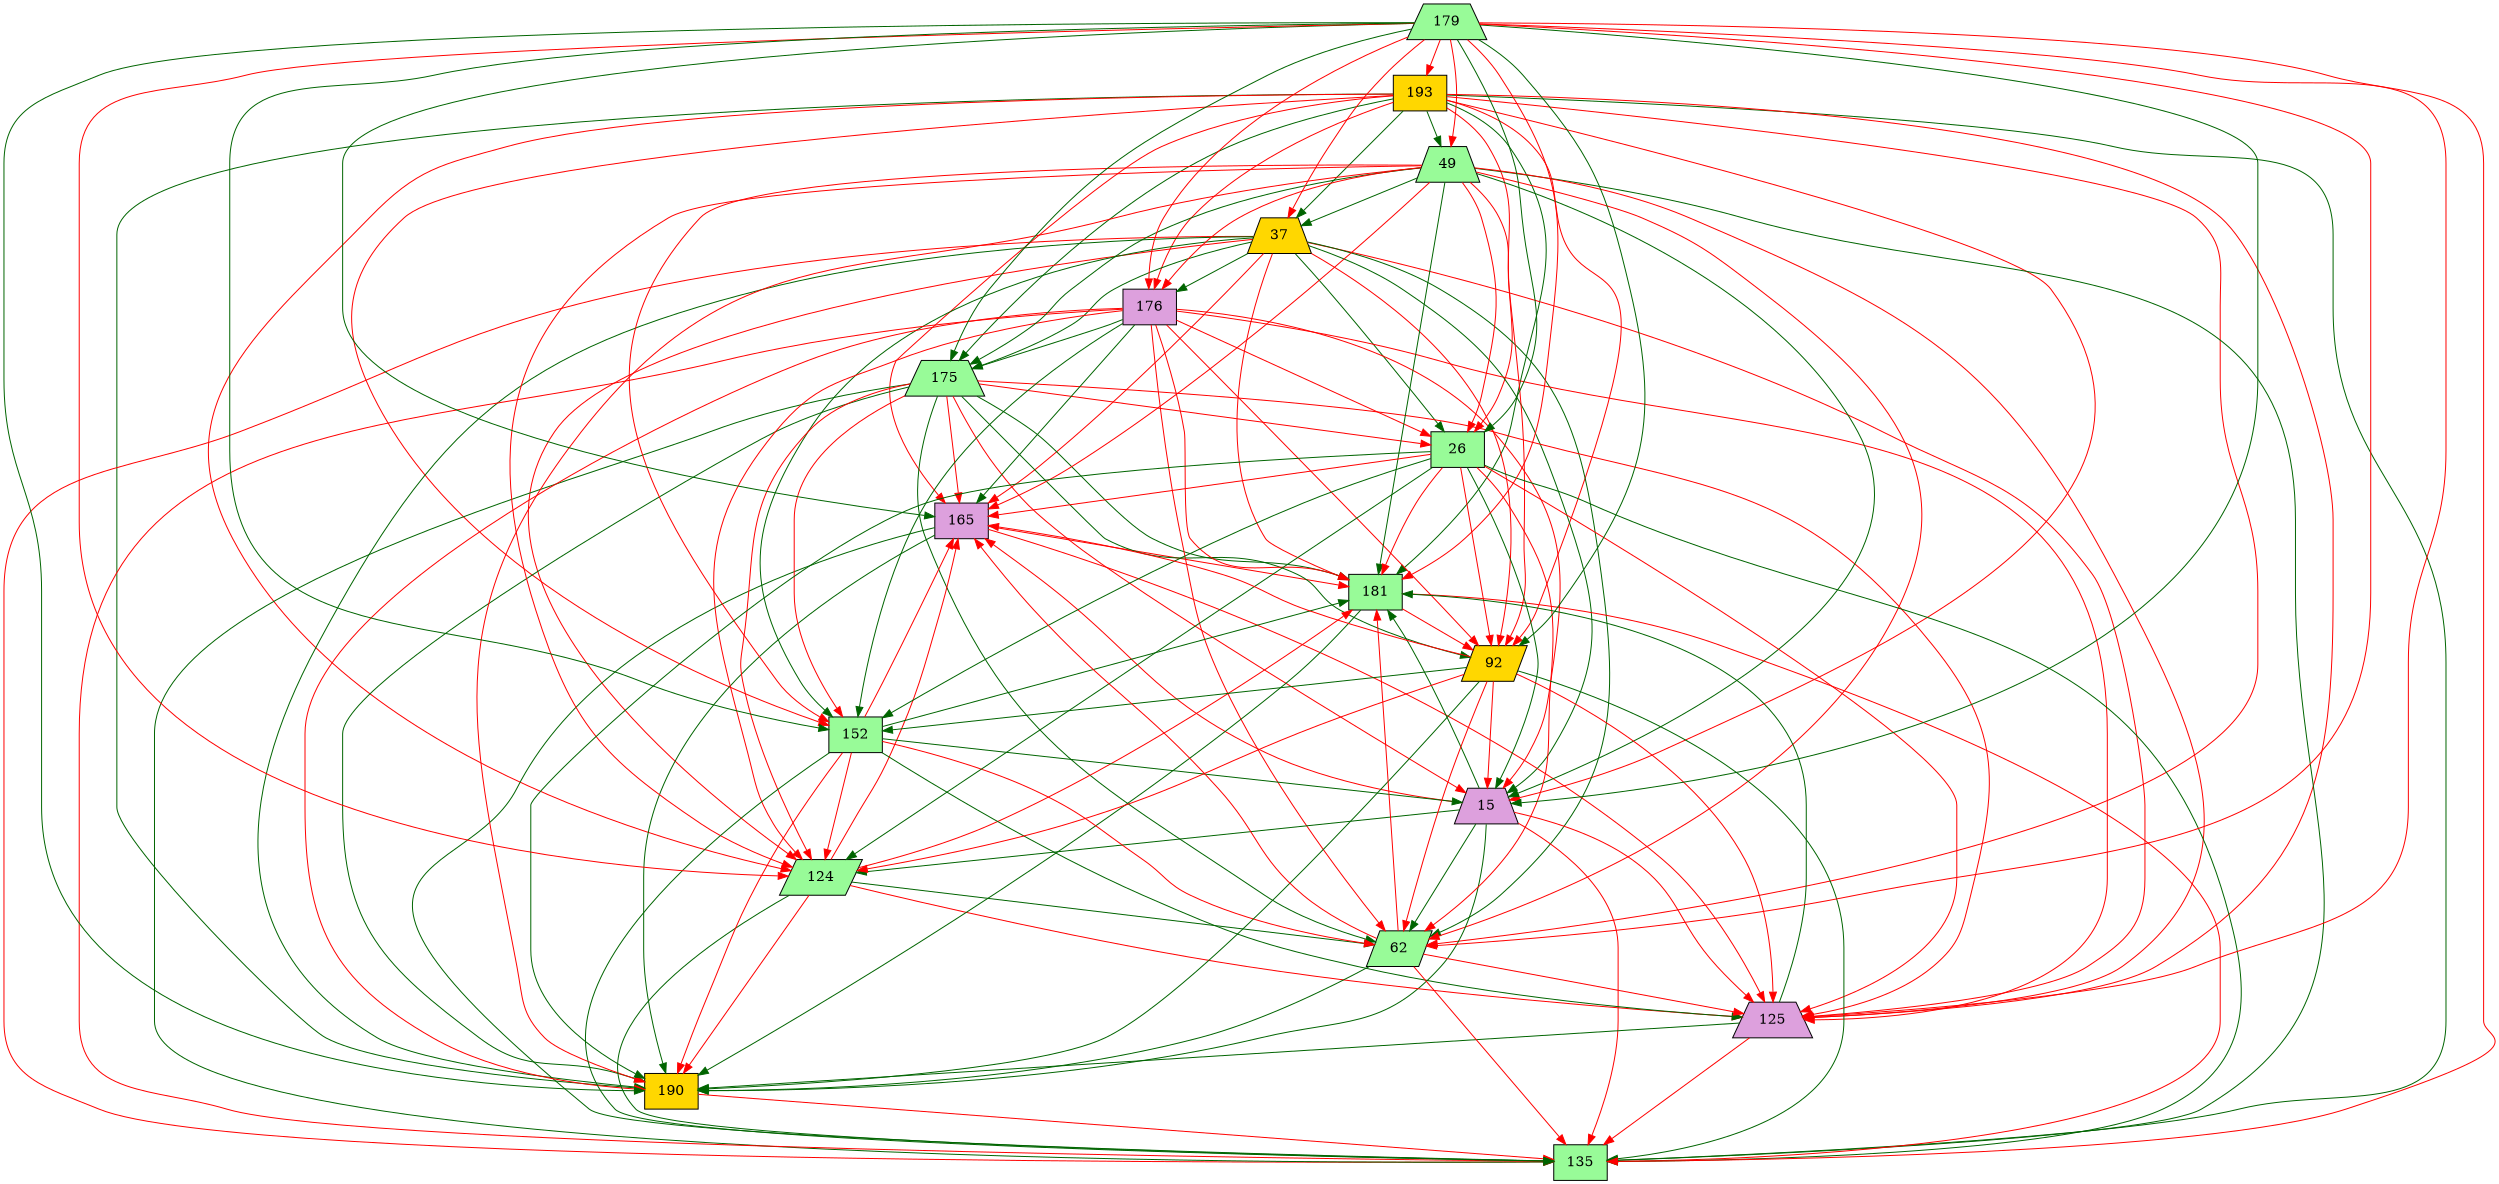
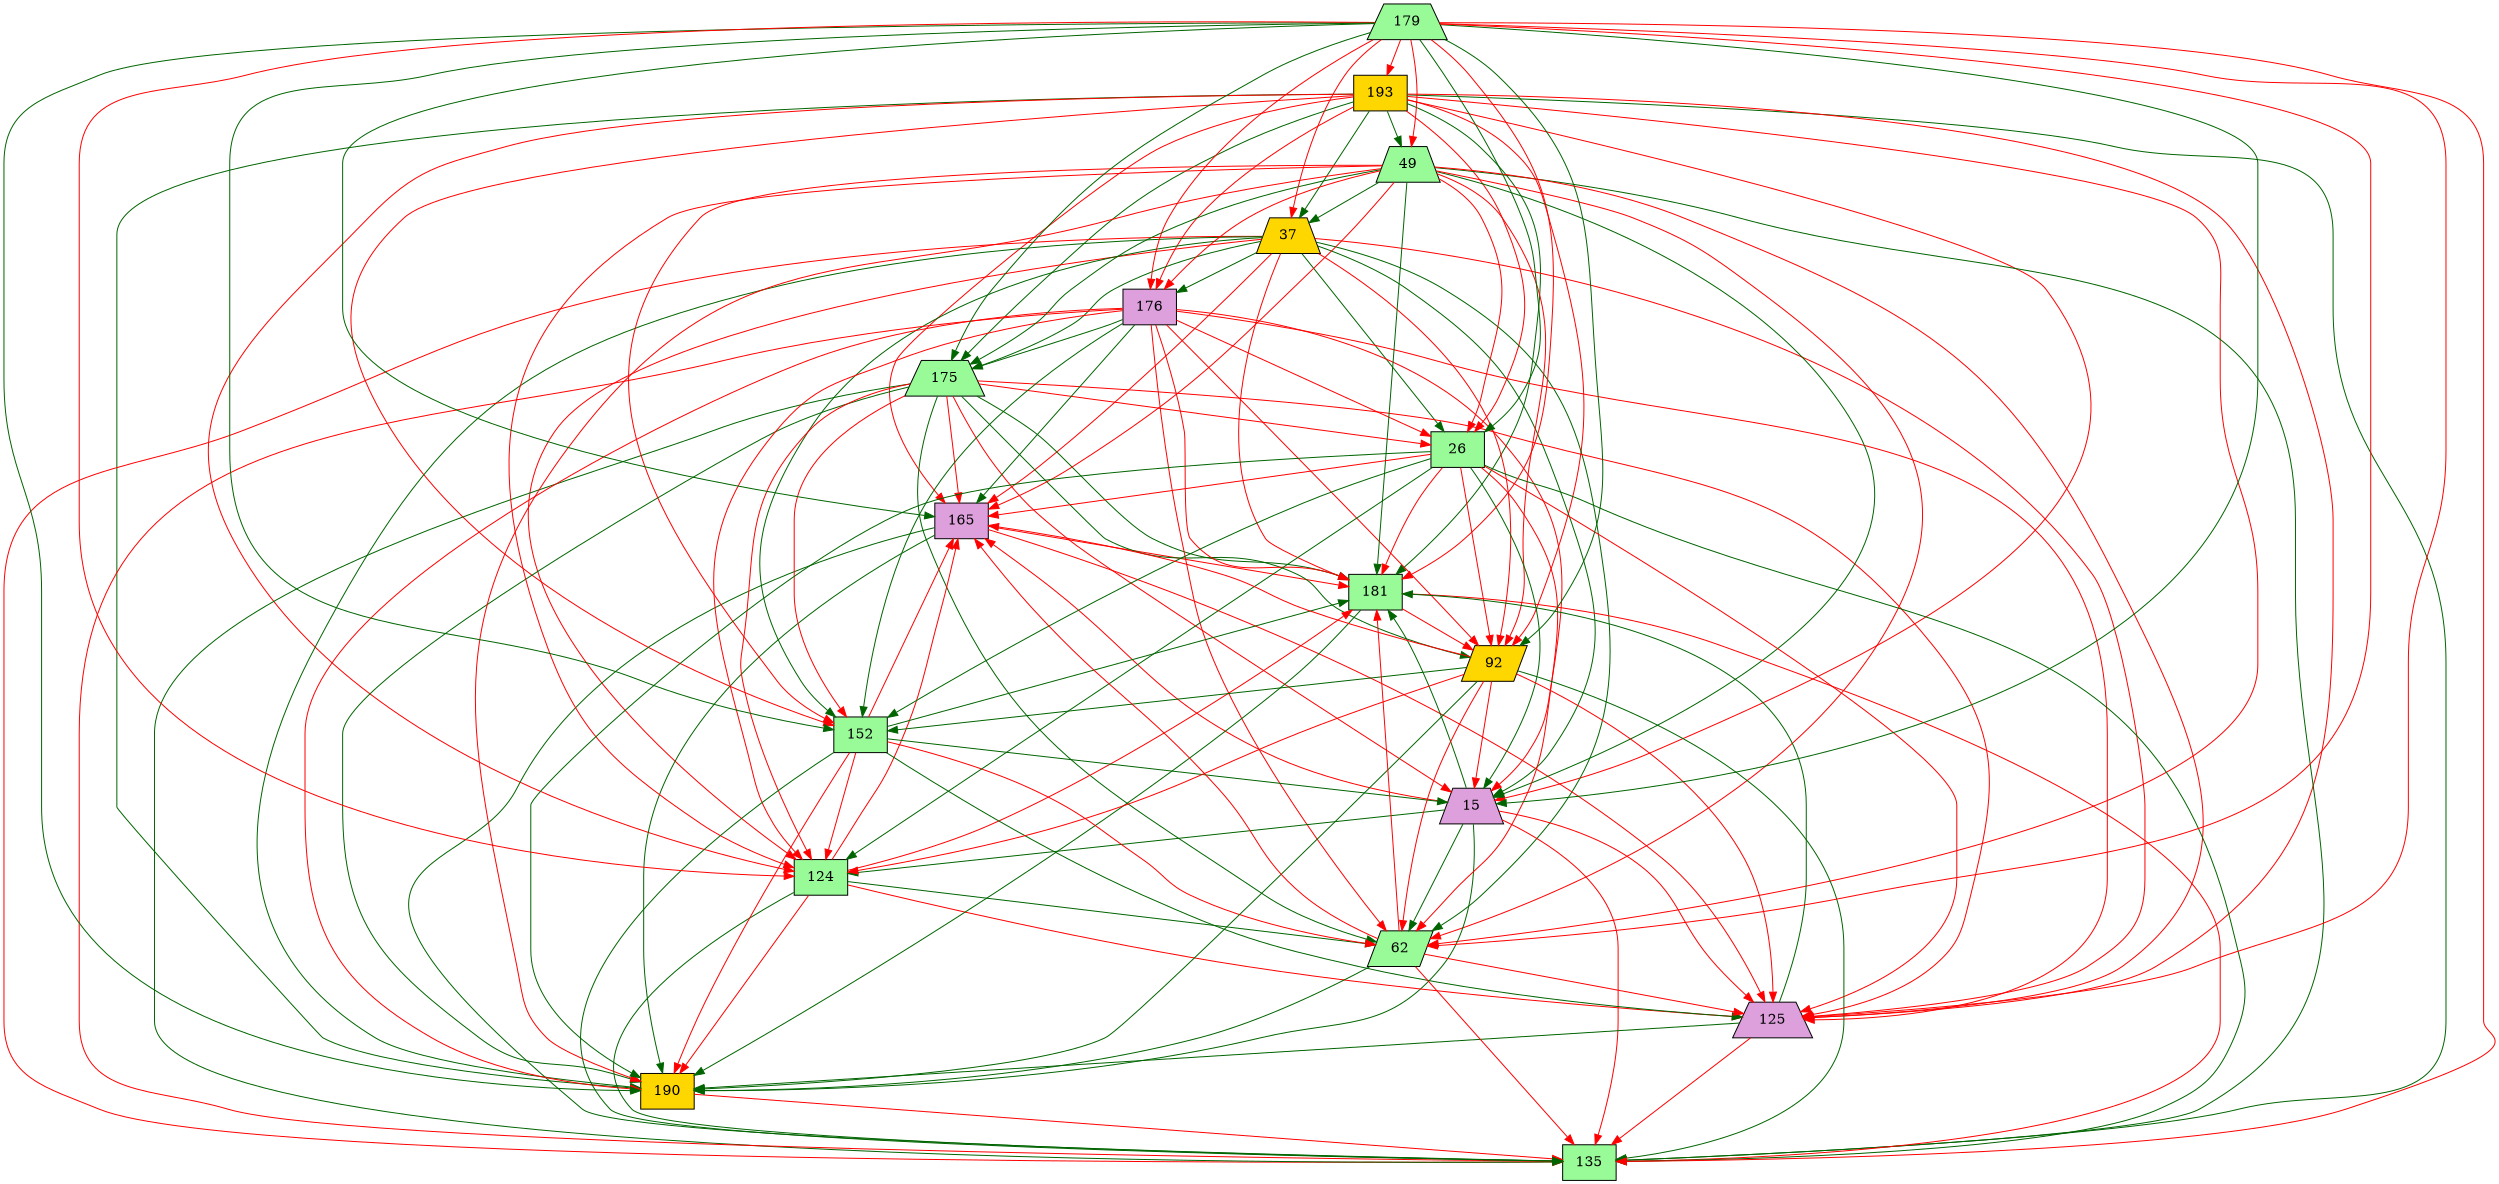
node "124": shape parallelogram -> box
